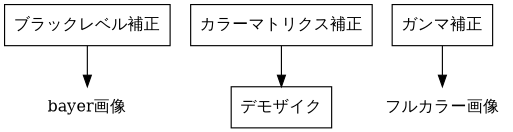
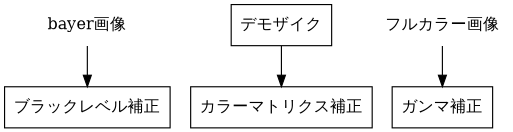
edge "ブラックレベル補正" -> "bayer画像": reversed
edge "カラーマトリクス補正" -> "デモザイク": reversed
edge "ガンマ補正" -> "フルカラー画像": reversed
